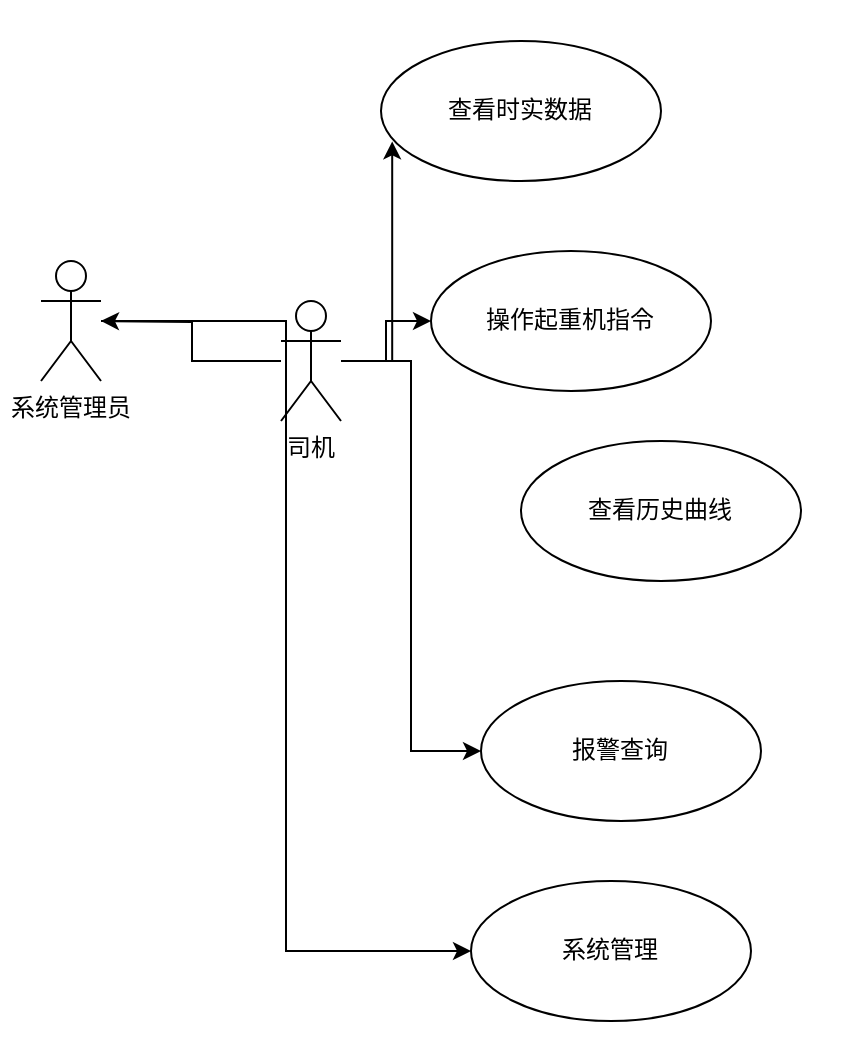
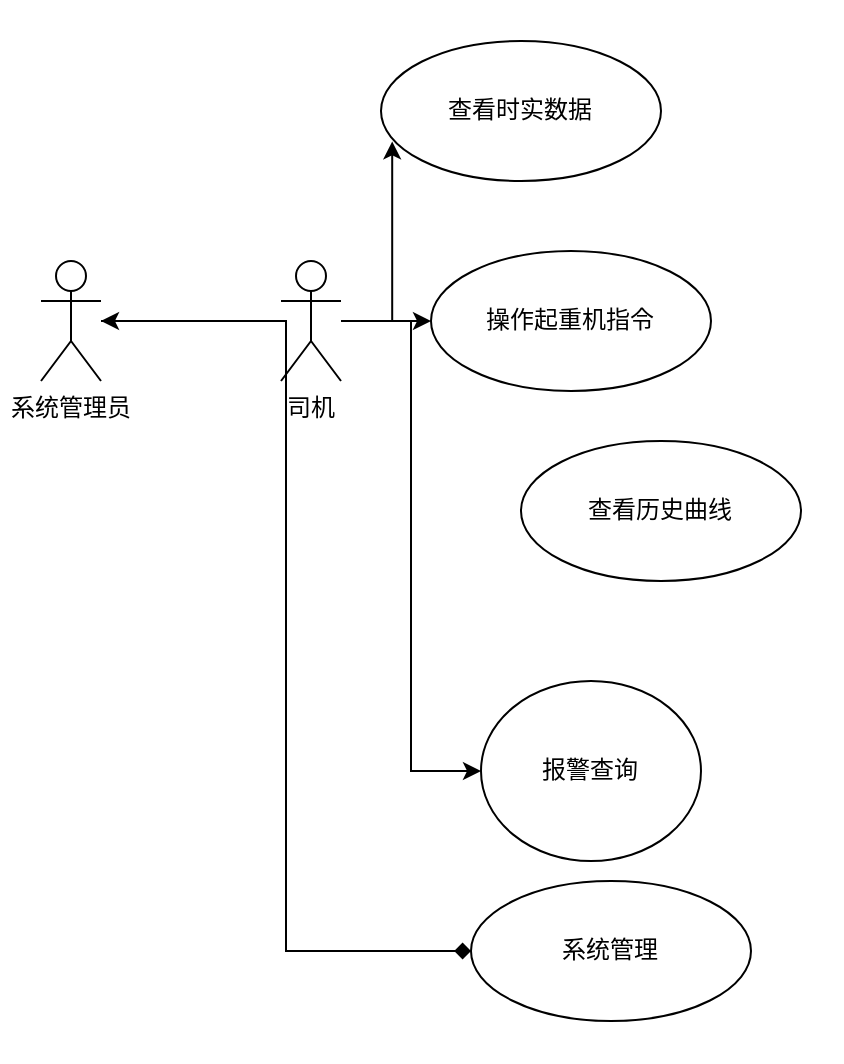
node "司机": moved (311, 361) -> (311, 321)
node "报警查询": size 280x140 -> 220x180
edge "系统管理员" -> "系统管理": arrowhead classic -> diamond
